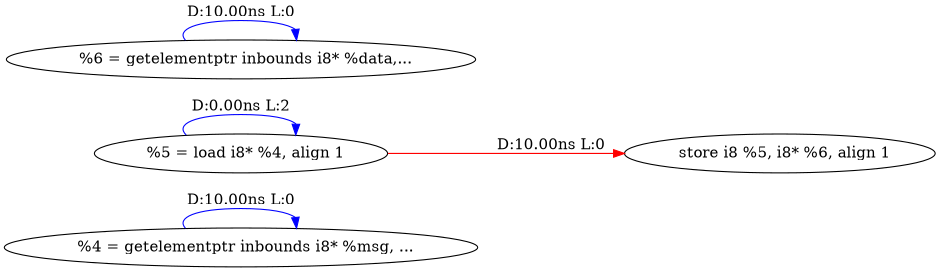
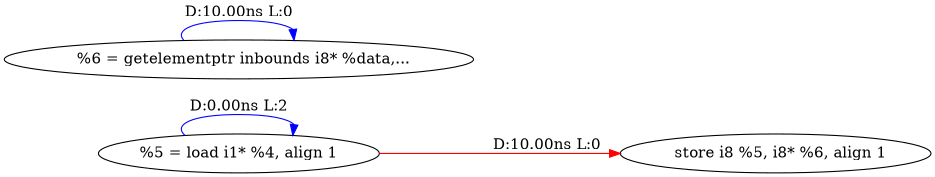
node "%5 = load i8* %4, align 1": label "%5 = load i8* %4, align 1" -> "%5 = load i1* %4, align 1"
node "%4 = getelementptr inbounds i8* %msg, ...": removed
